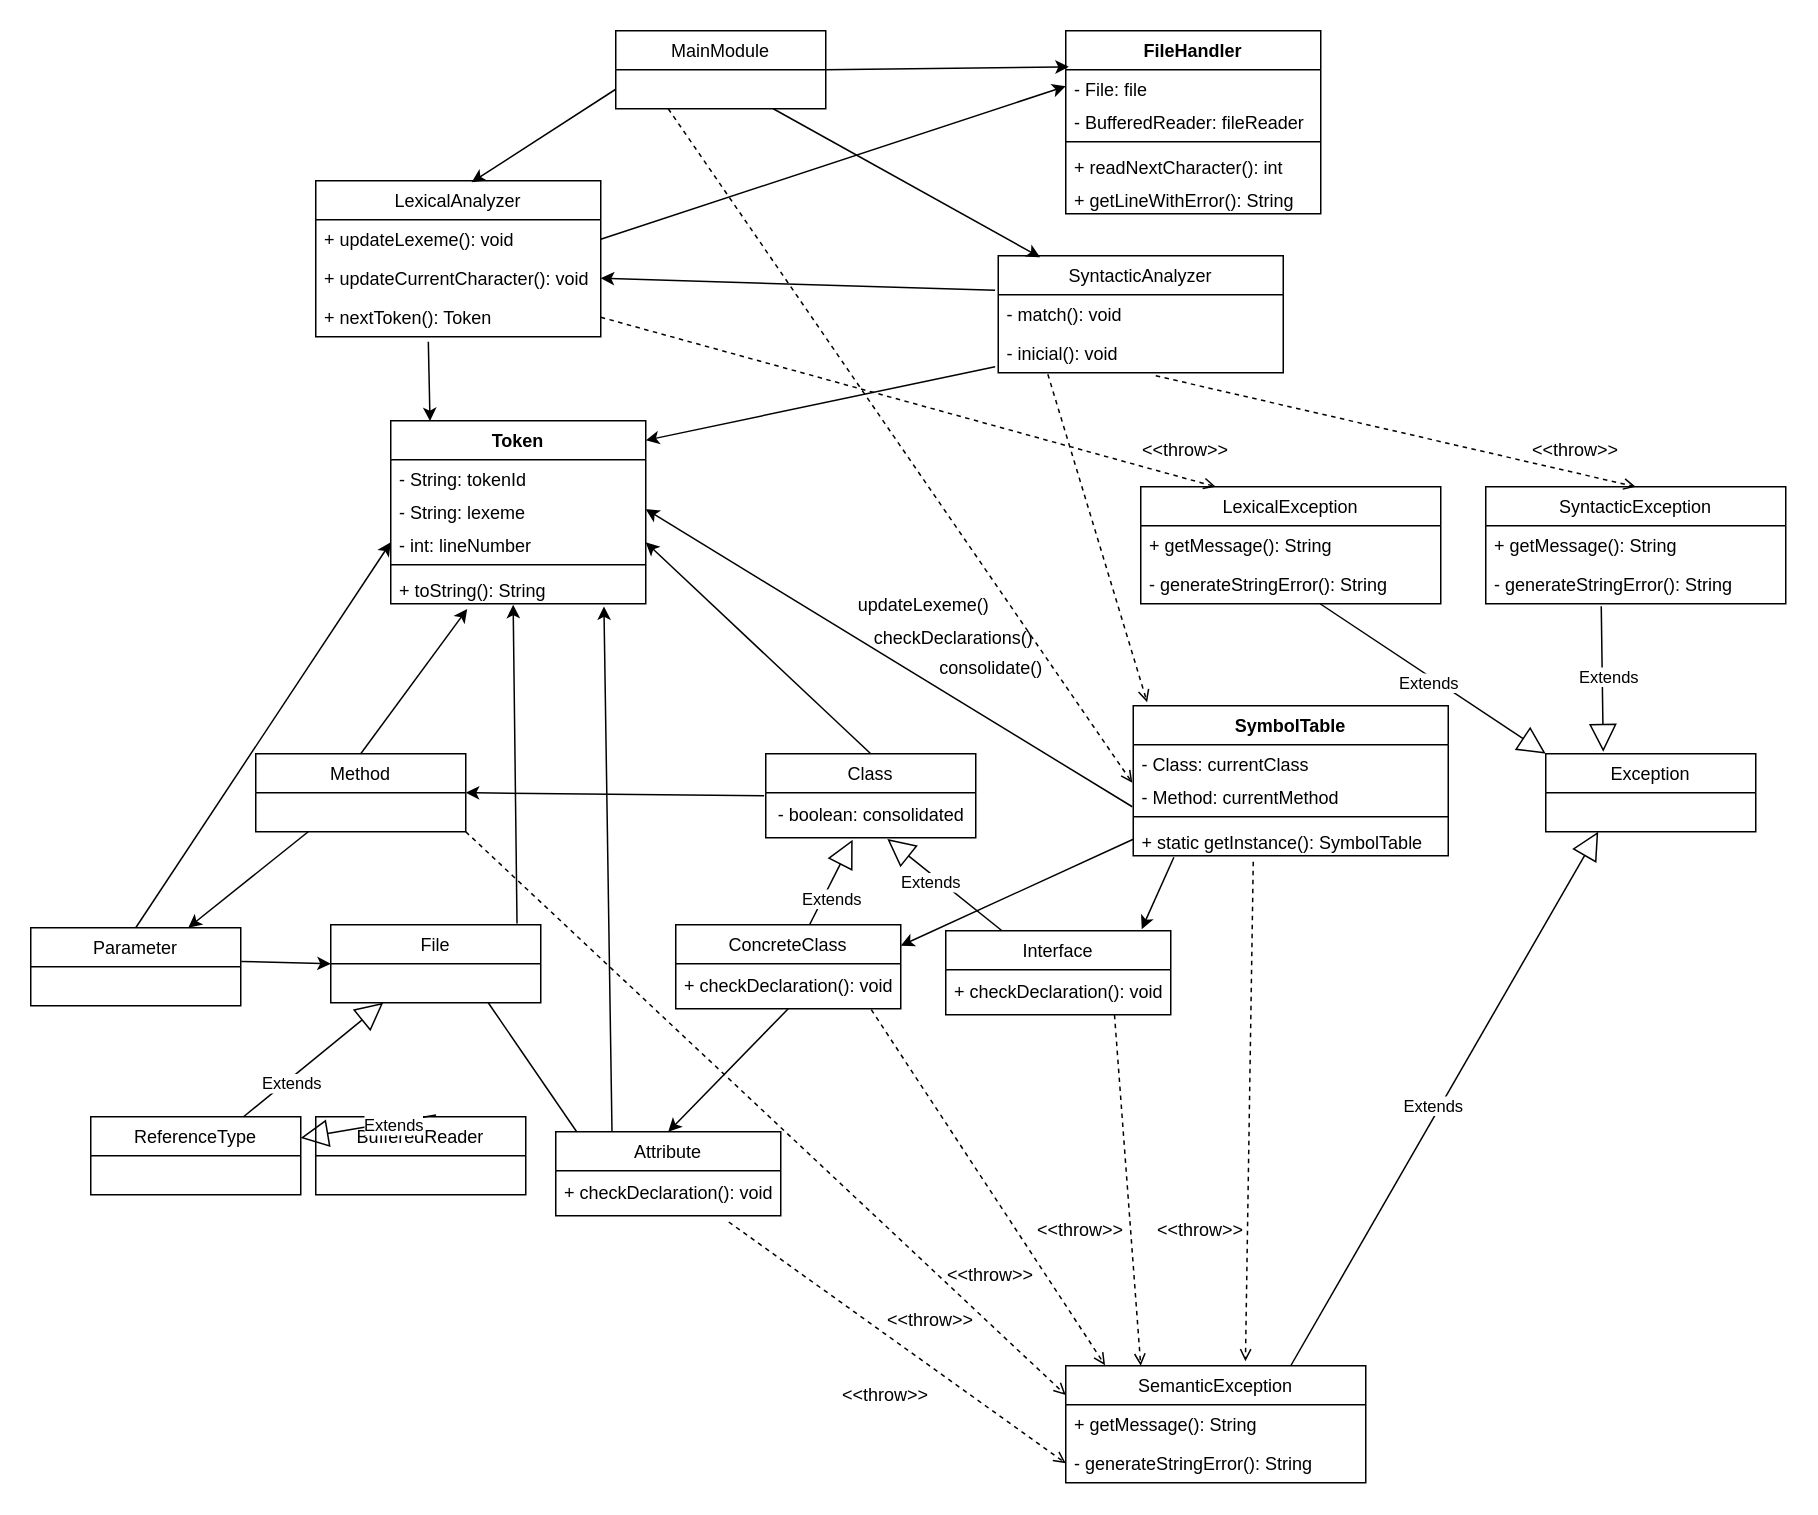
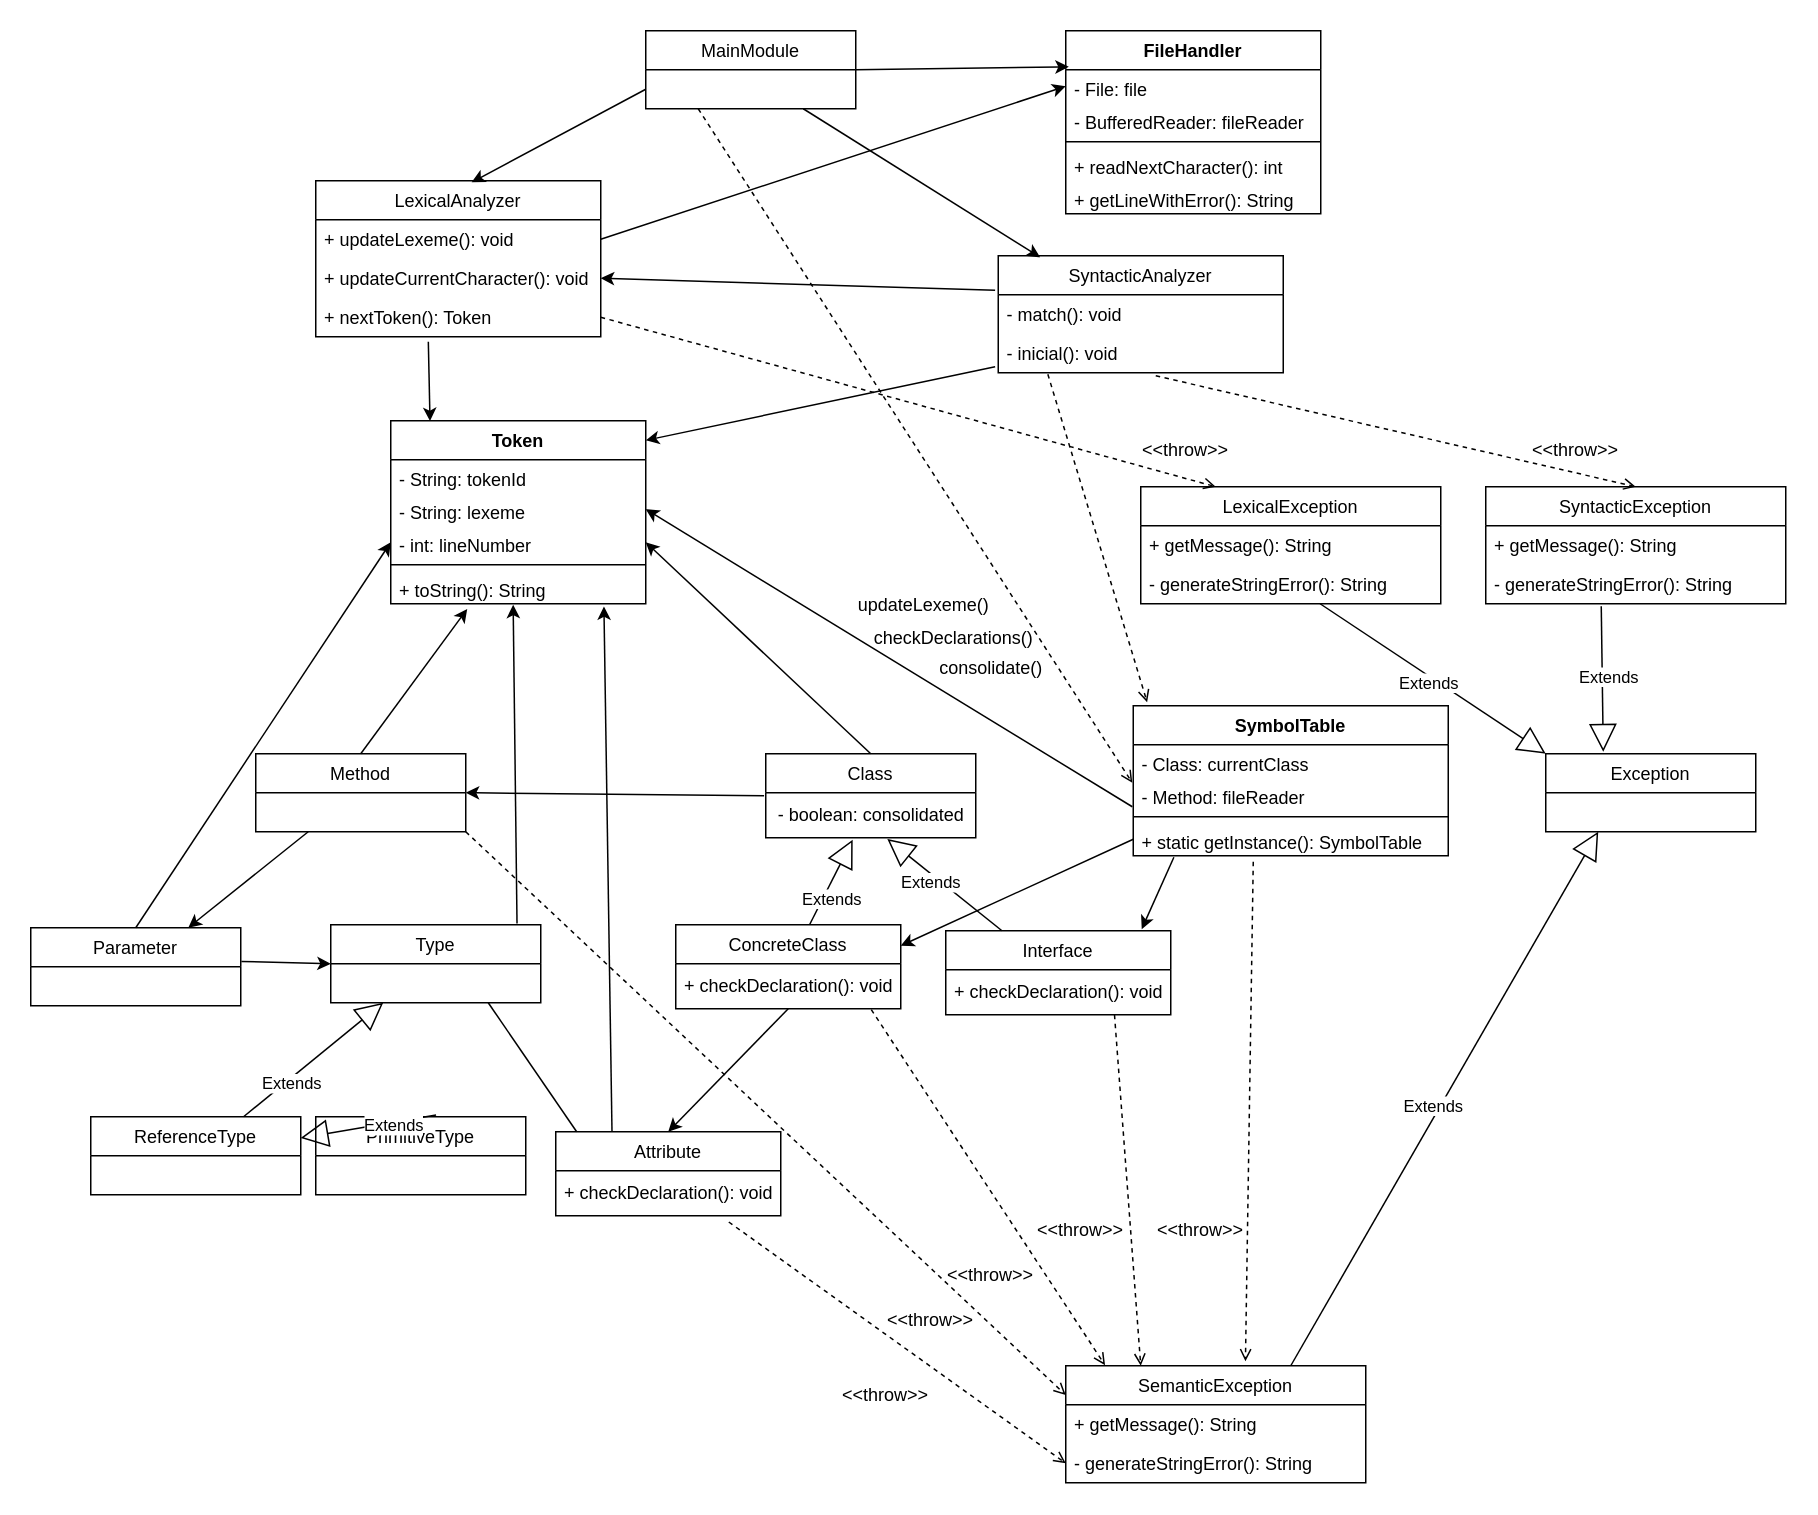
node "MainModule": moved (721, 70) -> (751, 70)
node "- Method: currentMethod": label "- Method: currentMethod" -> "- Method: fileReader"
node "File": label "File" -> "Type"
node "BufferedReader": label "BufferedReader" -> "PrimitiveType"
